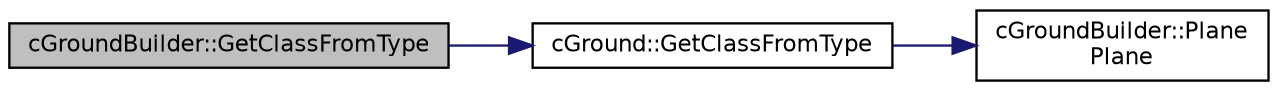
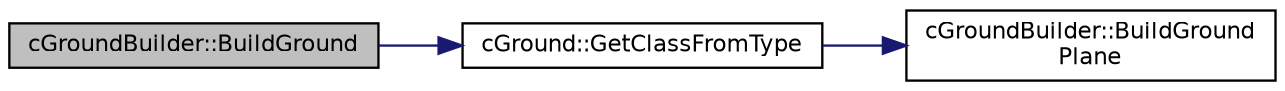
node "cGroundBuilder::GetClassFromType": label "cGroundBuilder::GetClassFromType" -> "cGroundBuilder::BuildGround"
node "cGroundBuilder::Plane Plane": label "cGroundBuilder::Plane Plane" -> "cGroundBuilder::BuildGround Plane"
